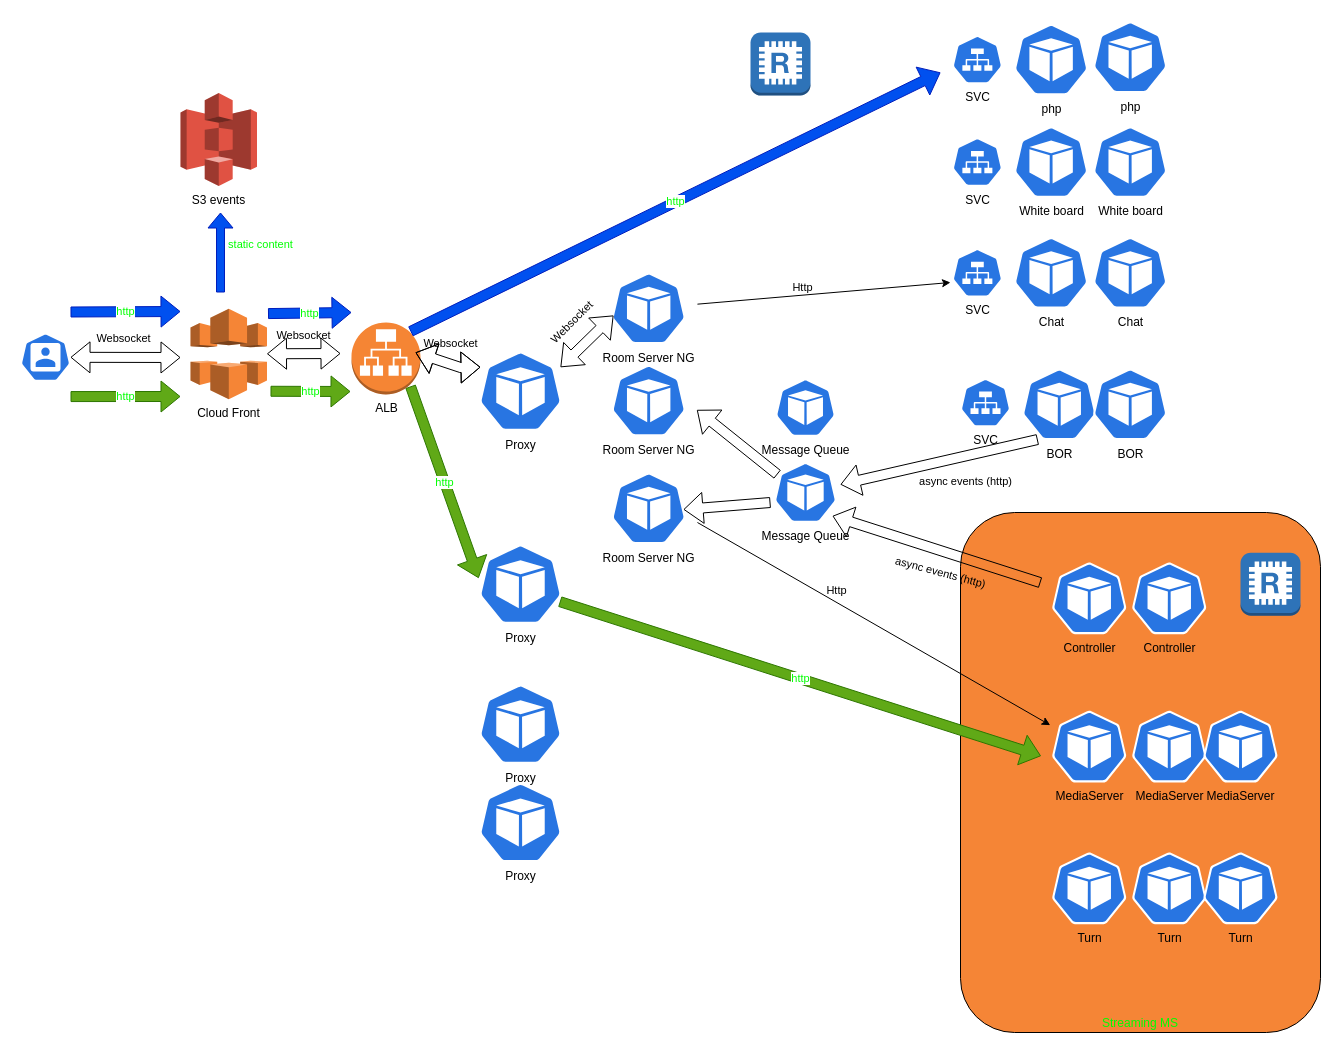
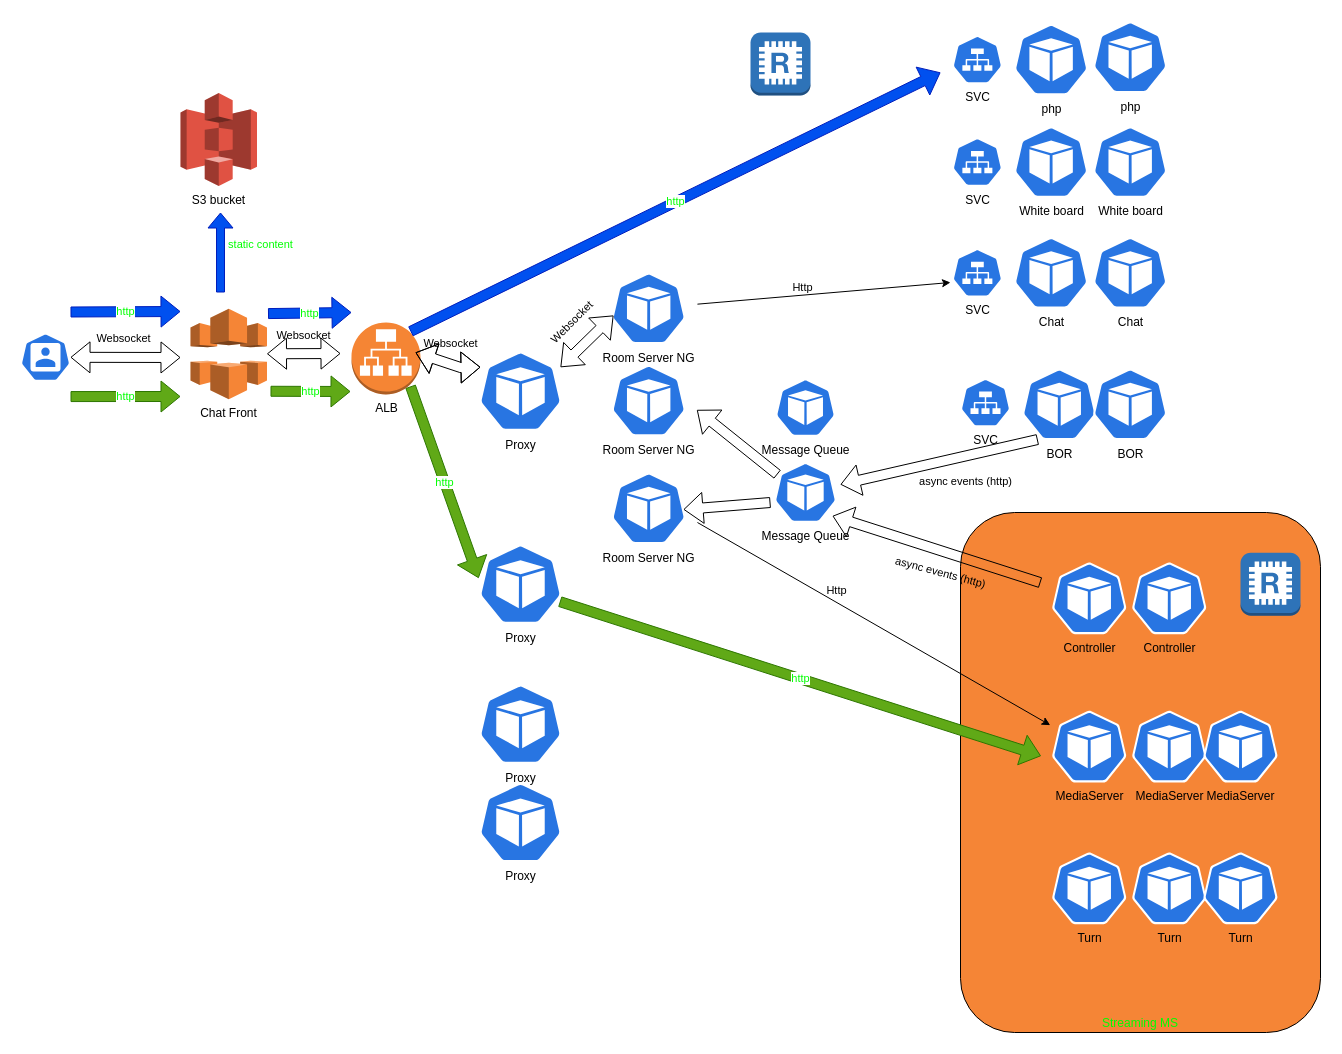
node "S3 events": label "S3 events" -> "S3 bucket"
node "Cloud Front": label "Cloud Front" -> "Chat Front"
